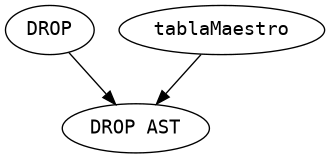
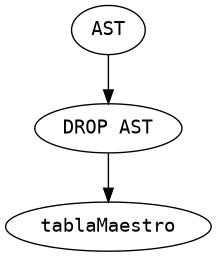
node "DROP": label "DROP" -> "AST"
edge "tablaMaestro" -> "DROP AST": reversed
